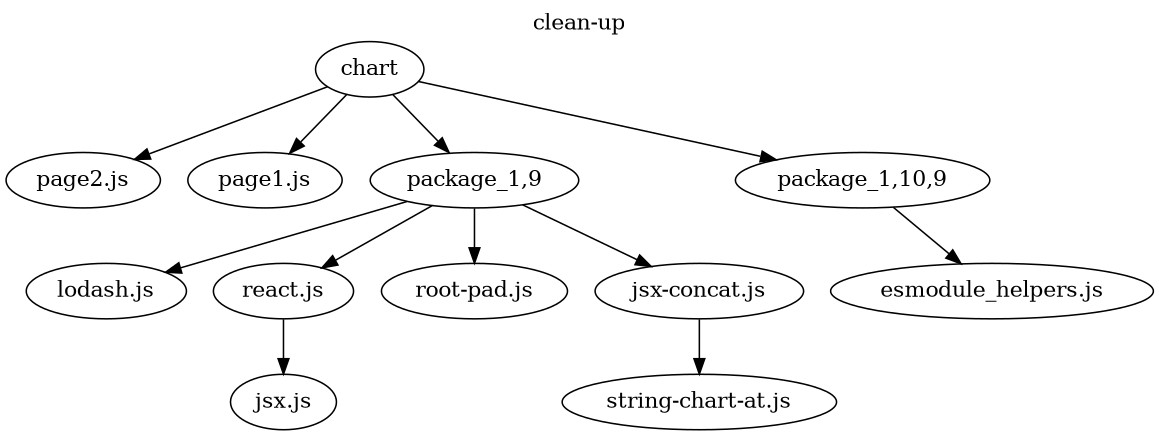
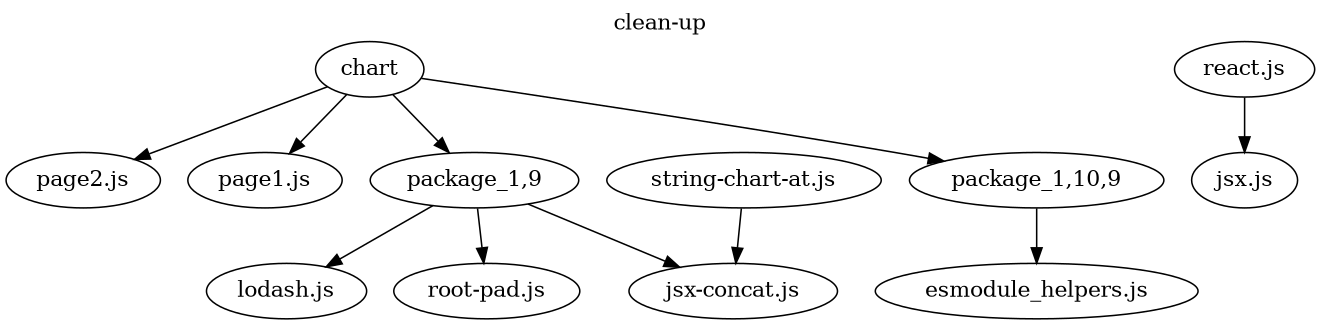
edge "package_1,9" -> "react.js": removed
edge "jsx-concat.js" -> "string-chart-at.js": reversed
